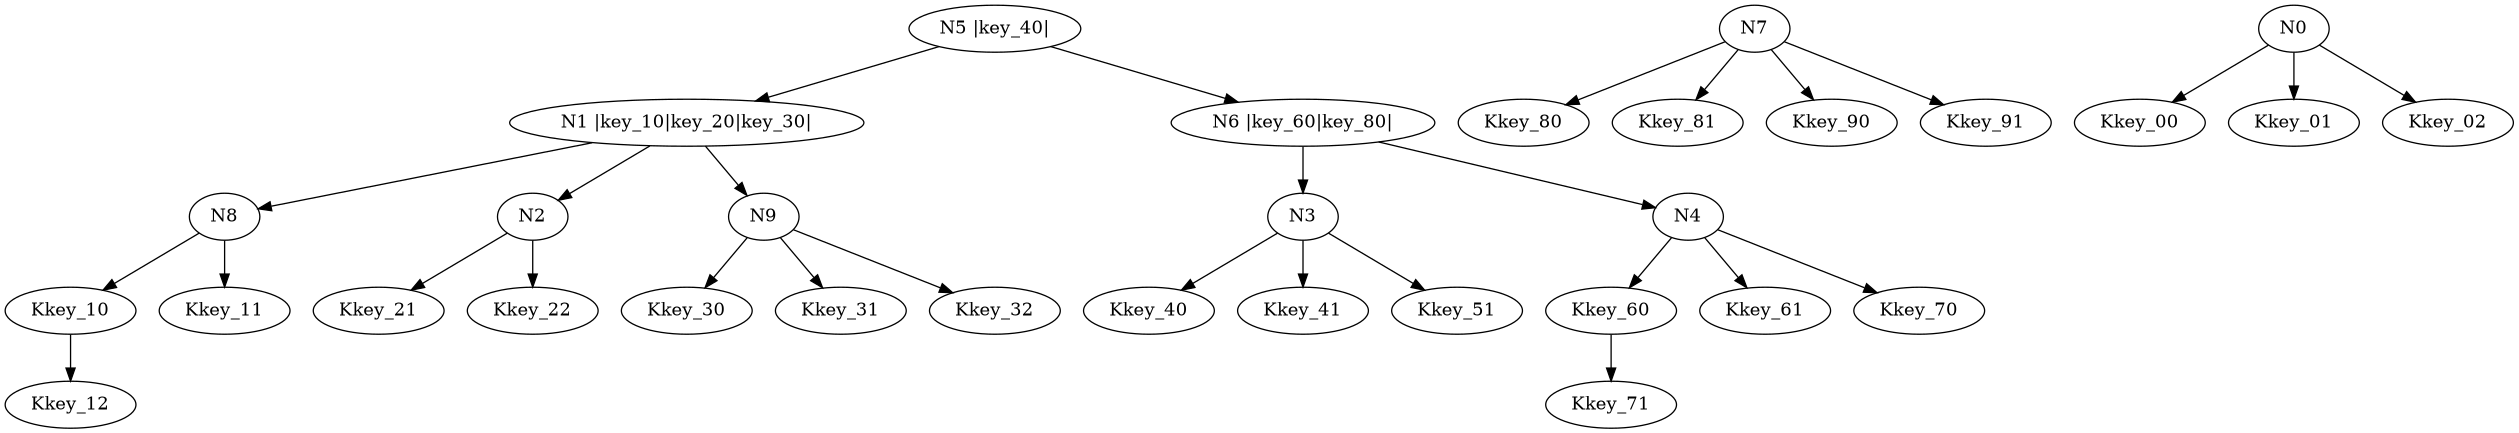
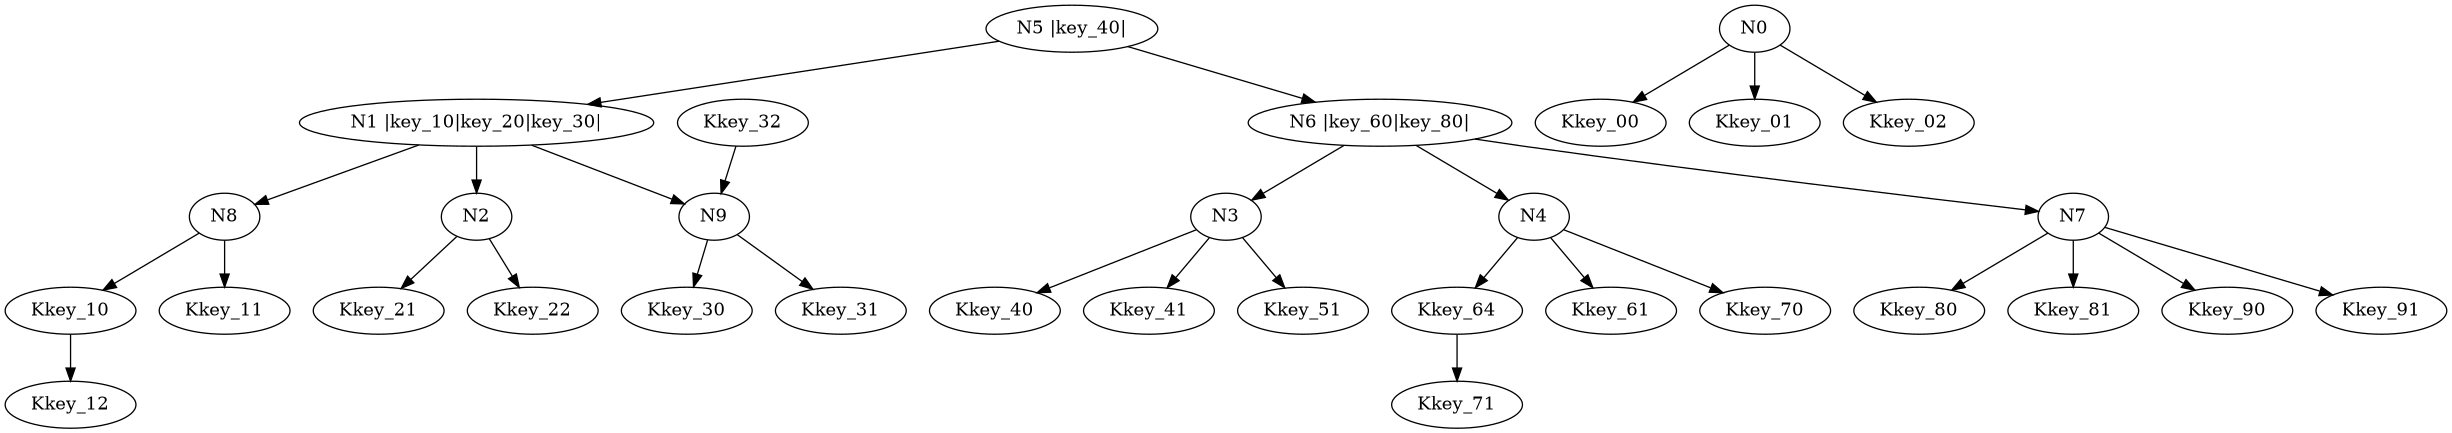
edge "N6 |key_60|key_80|" -> "N7": added
edge "N9" -> "Kkey_32": reversed
node "Kkey_60": label "Kkey_60" -> "Kkey_64"
